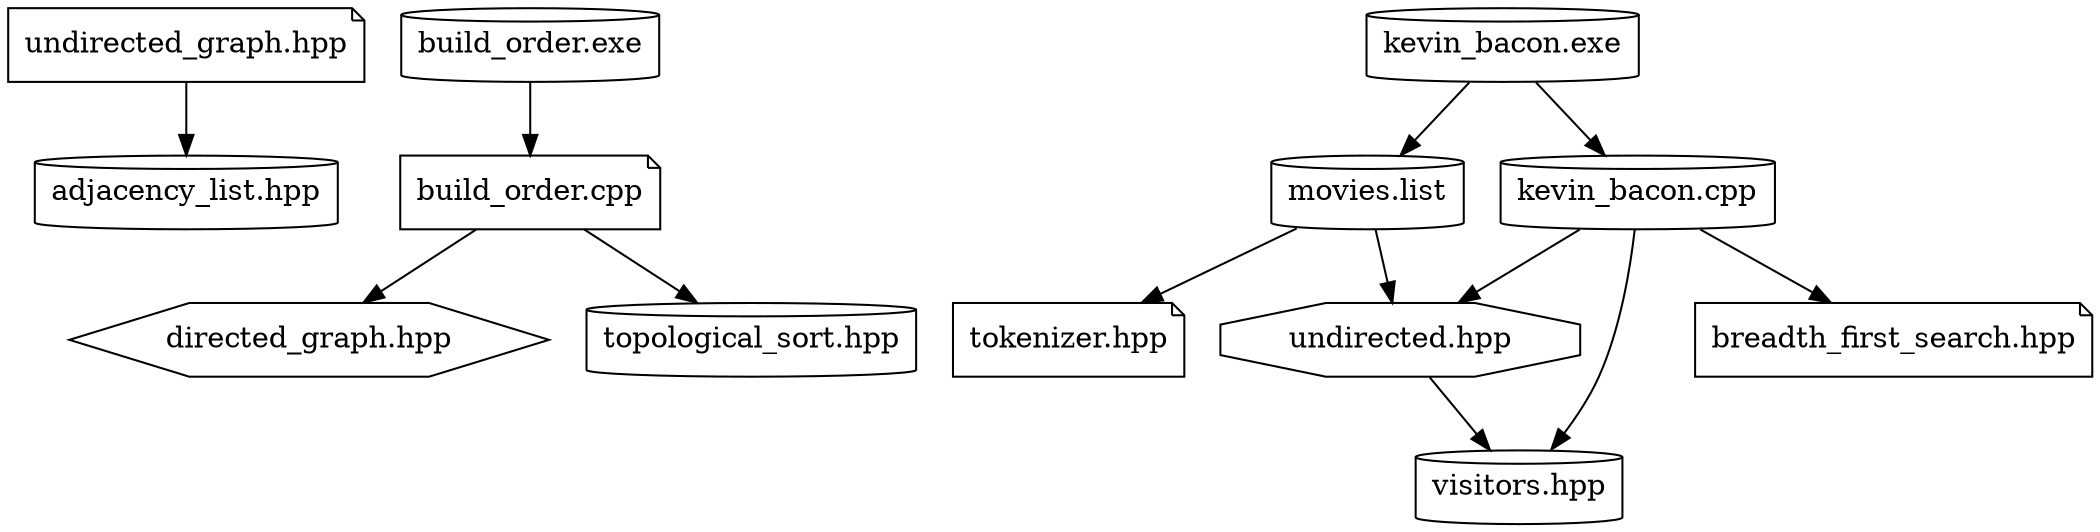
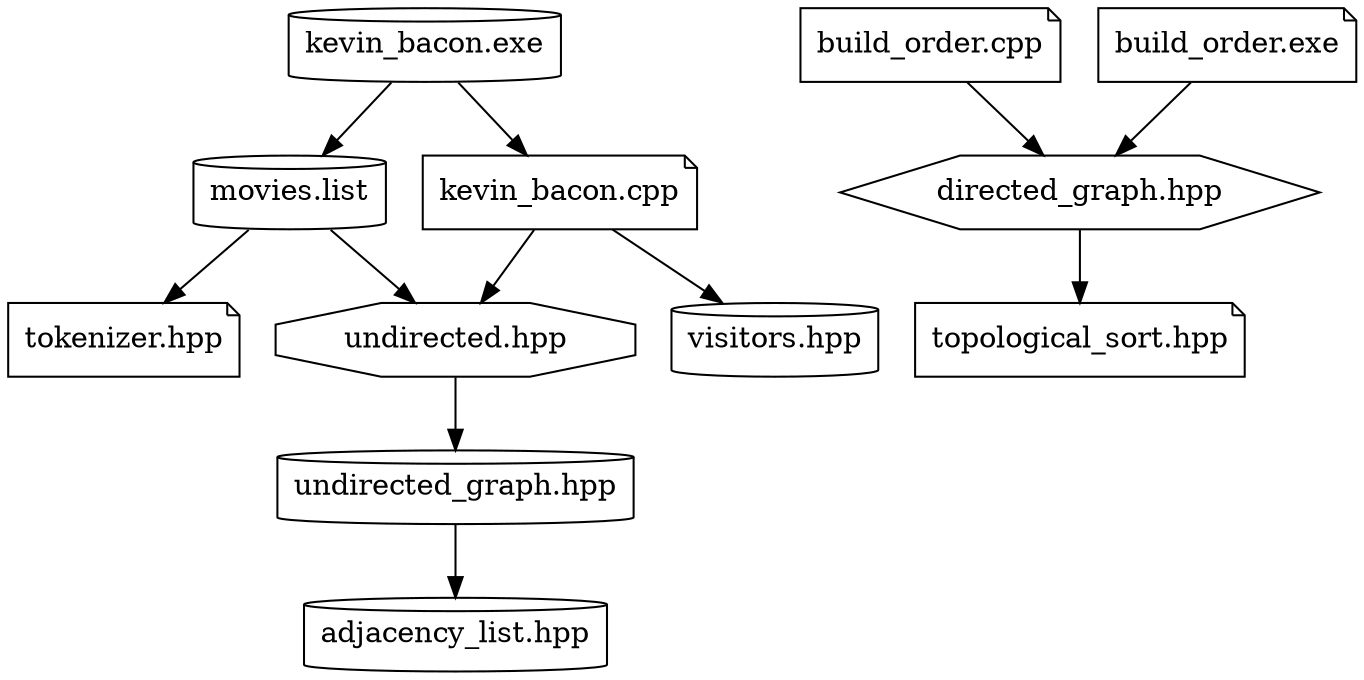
node "undirected_graph.hpp": shape note -> cylinder
node "build_order.exe": shape cylinder -> note
edge "build_order.exe" -> "build_order.cpp": now "build_order.exe" -> "directed_graph.hpp"
node "kevin_bacon.cpp": shape cylinder -> note
edge "build_order.cpp" -> "topological_sort.hpp": now "directed_graph.hpp" -> "topological_sort.hpp"
node "topological_sort.hpp": shape cylinder -> note
node "breadth_first_search.hpp": removed
edge "undirected.hpp" -> "visitors.hpp": now "undirected.hpp" -> "undirected_graph.hpp"
